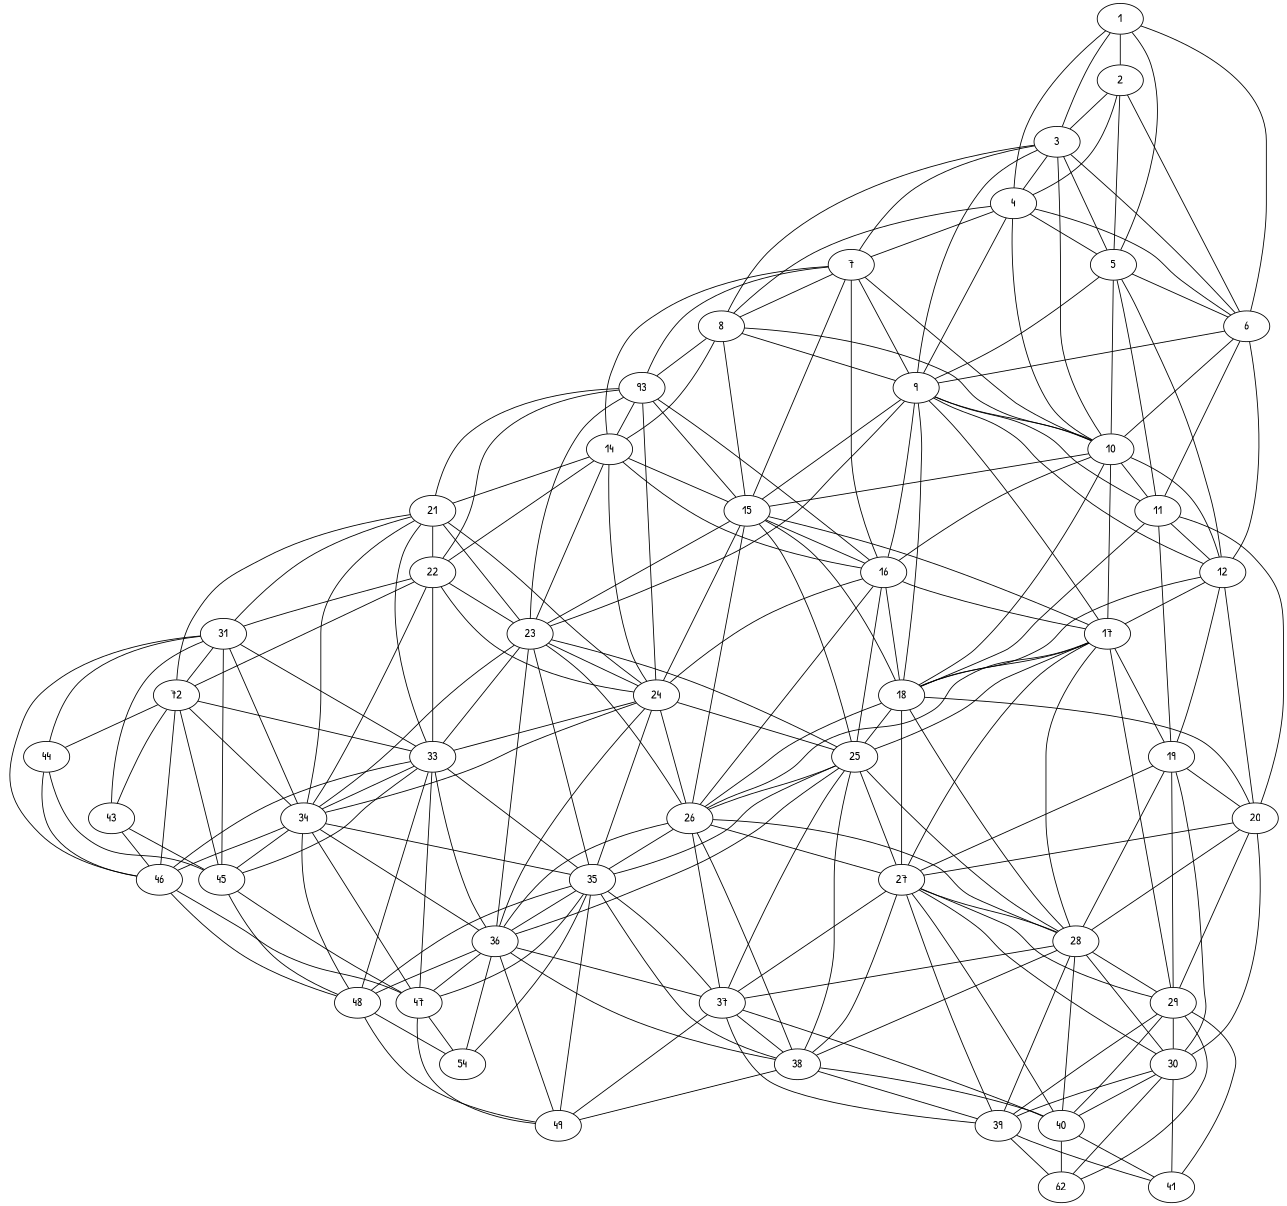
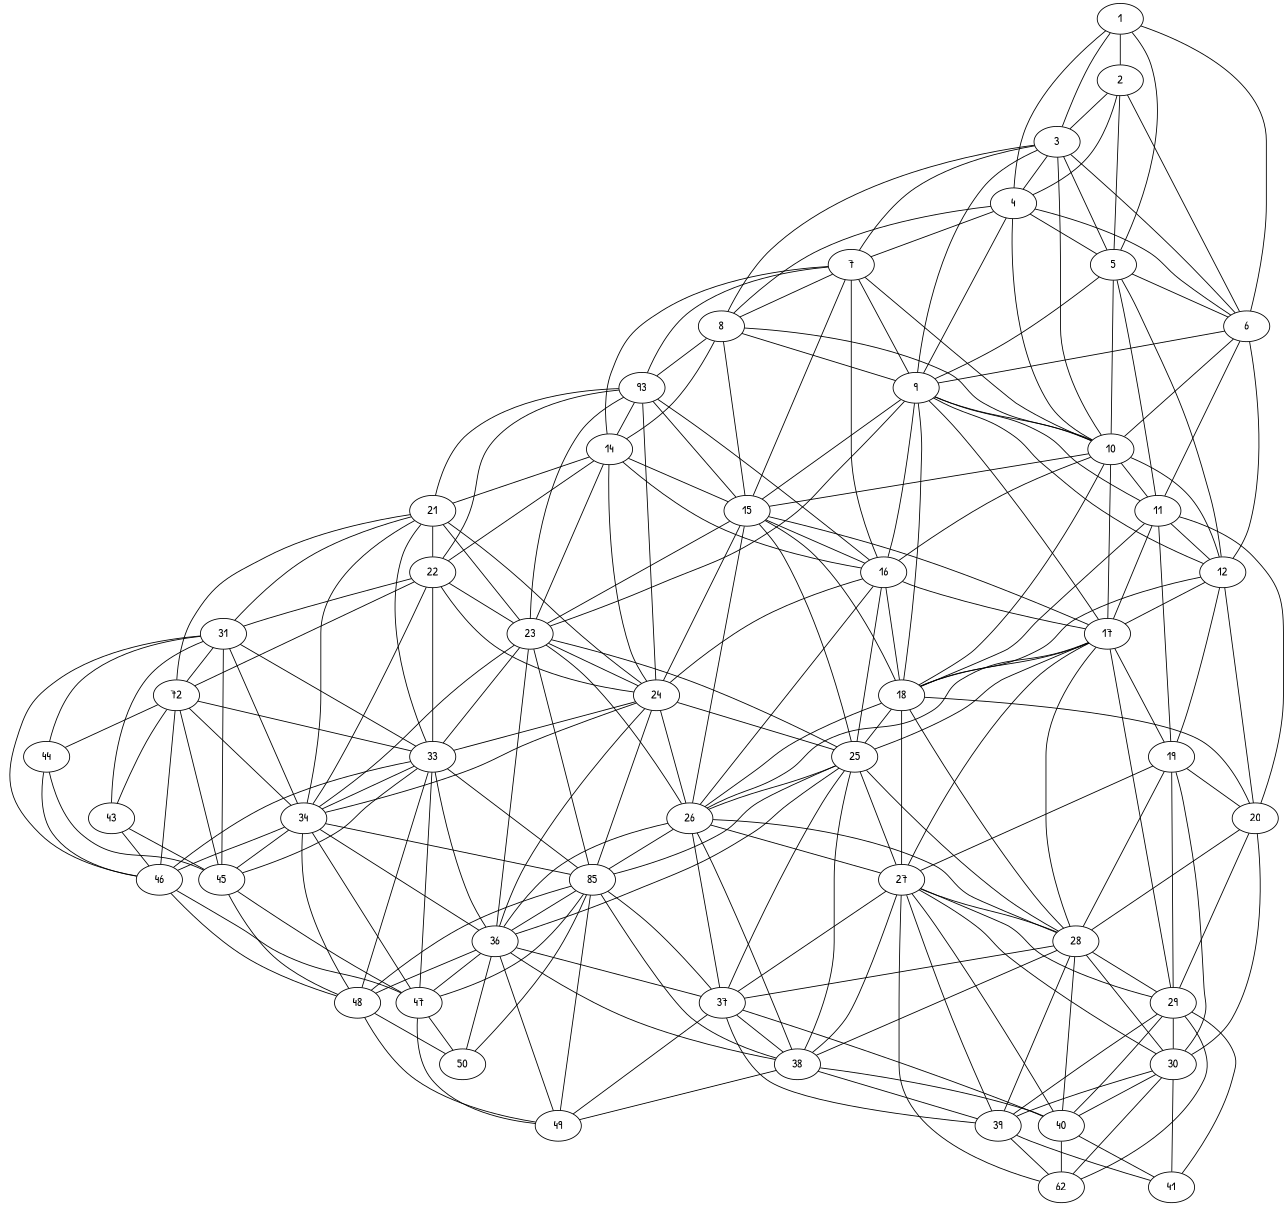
edge "11" -- "17": added
edge "20" -- "27": now "62" -- "27"
node "35": label "35" -> "85"
node "54": label "54" -> "50"
